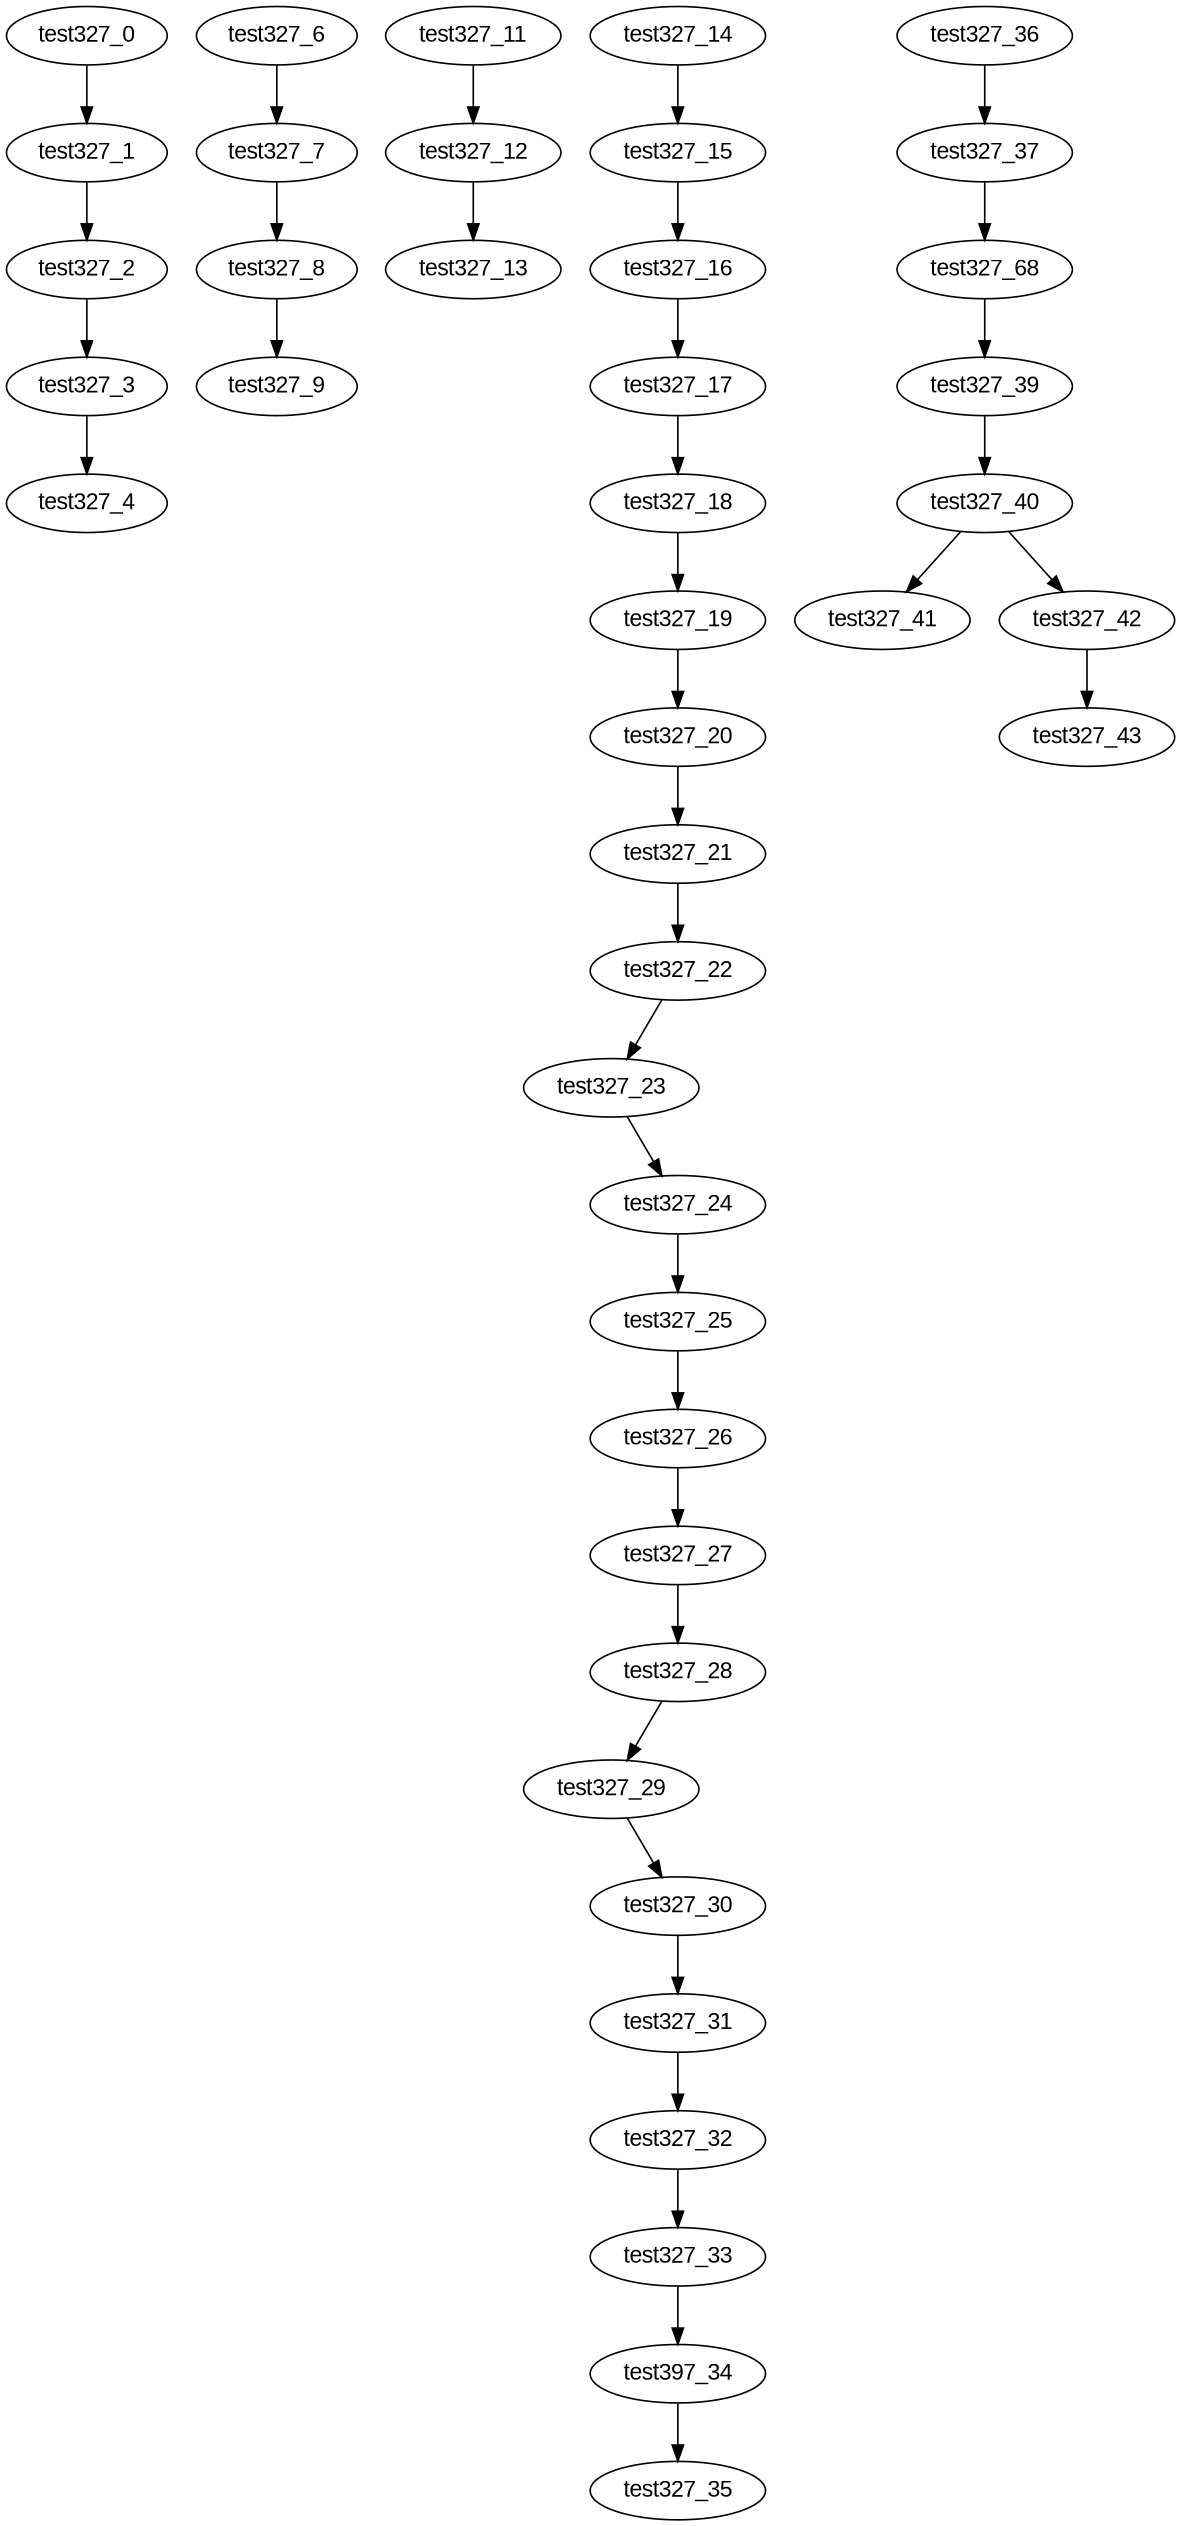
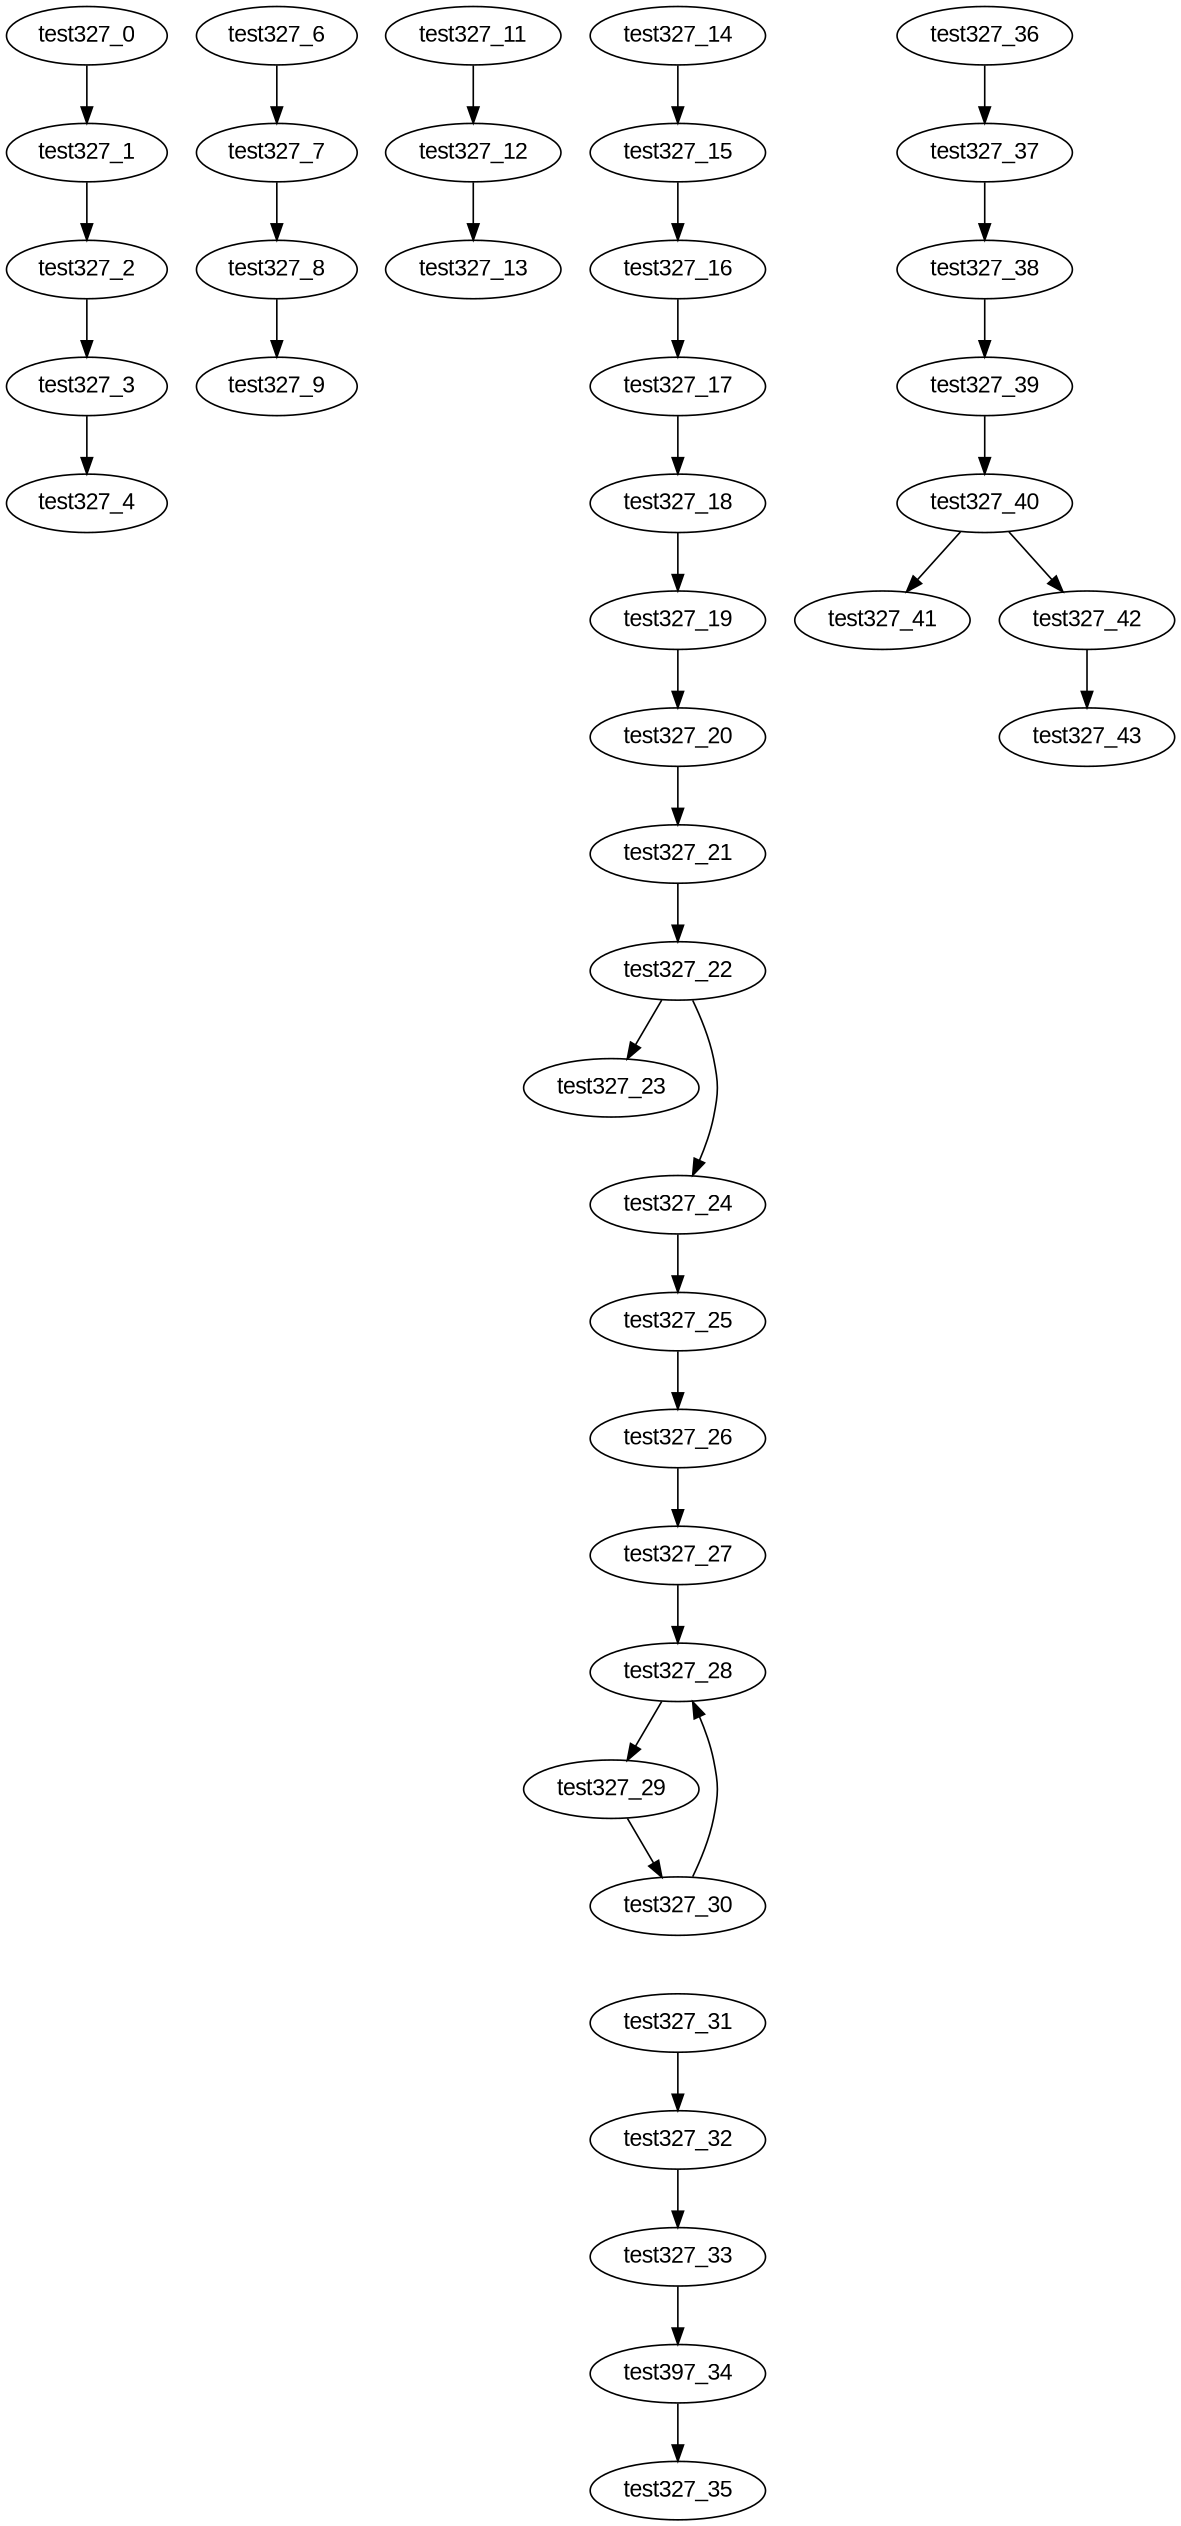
node "test327_68": label "test327_68" -> "test327_38"
edge "test327_23" -> "test327_24": now "test327_22" -> "test327_24"
edge "test327_30" -> "test327_31": now "test327_30" -> "test327_28"
